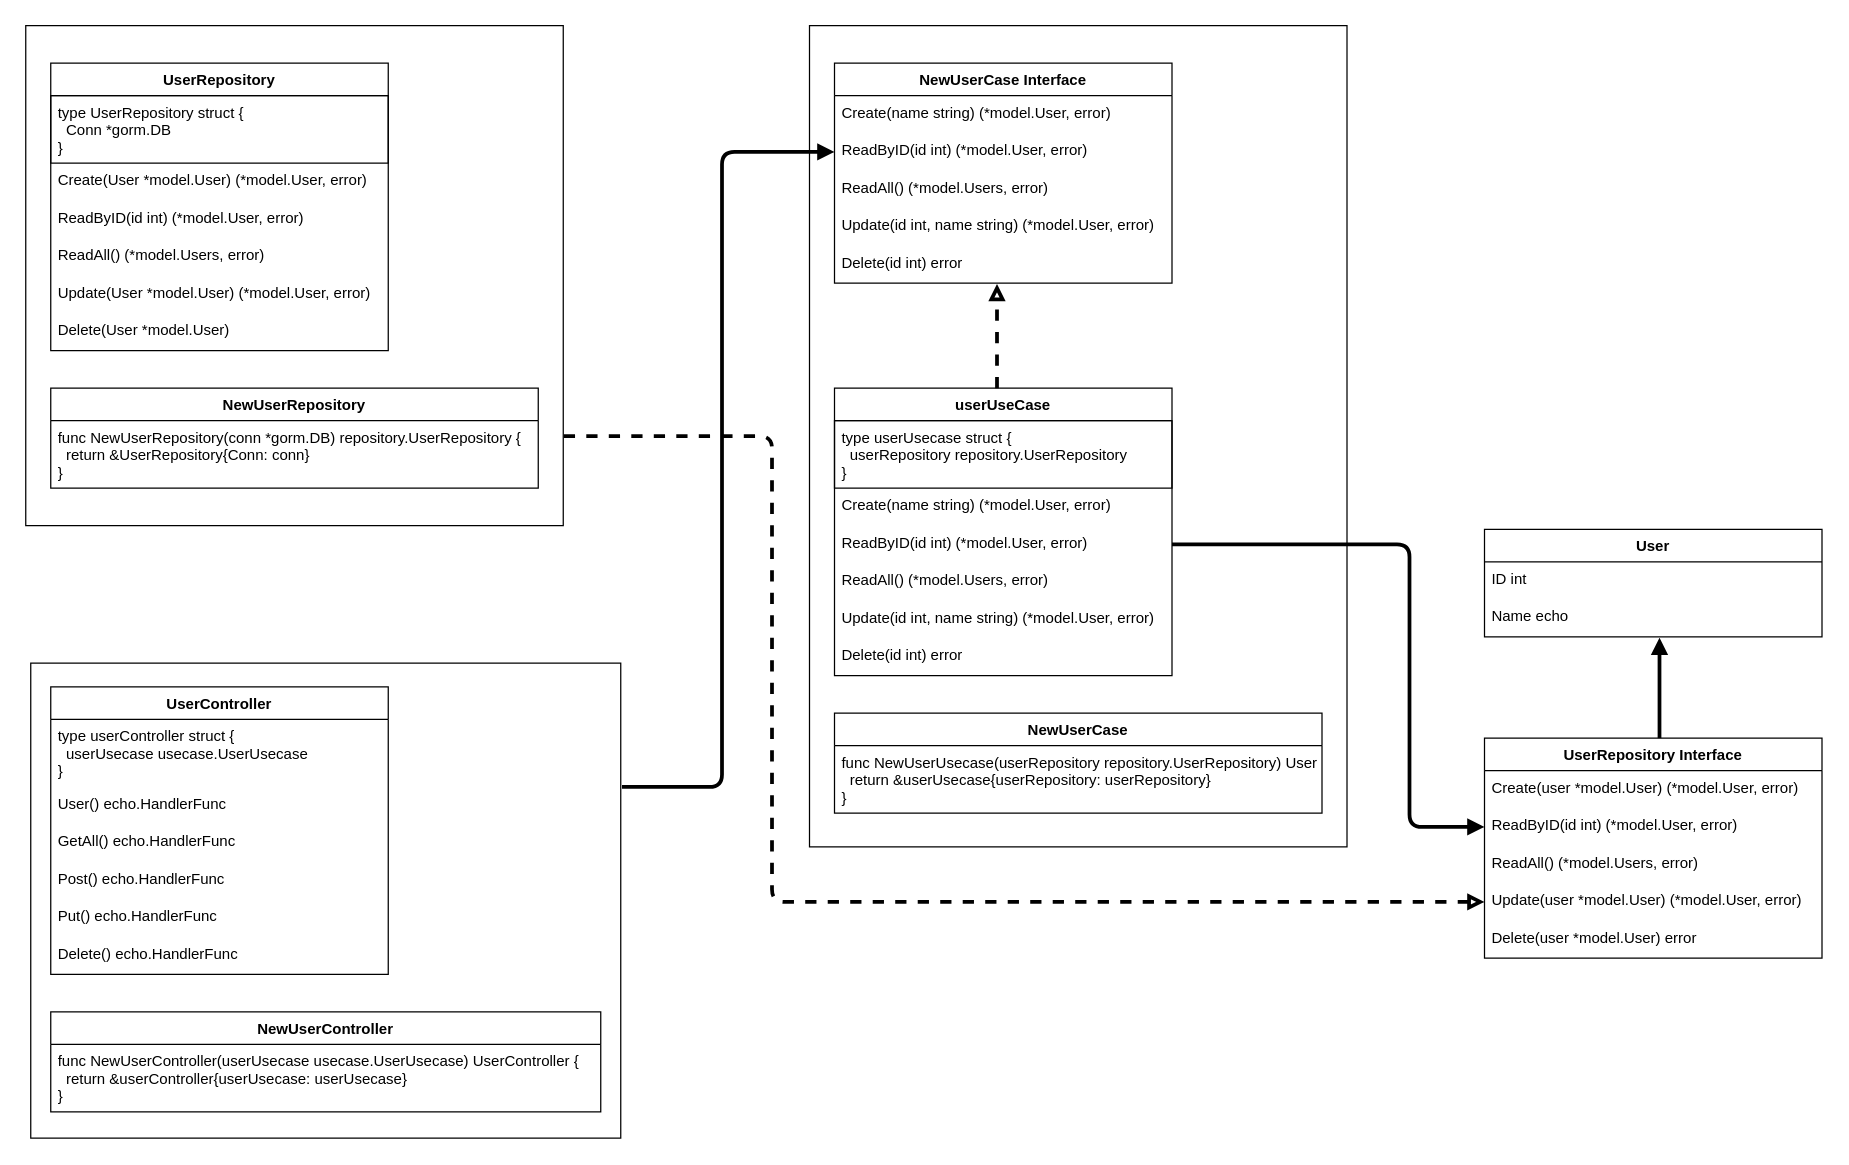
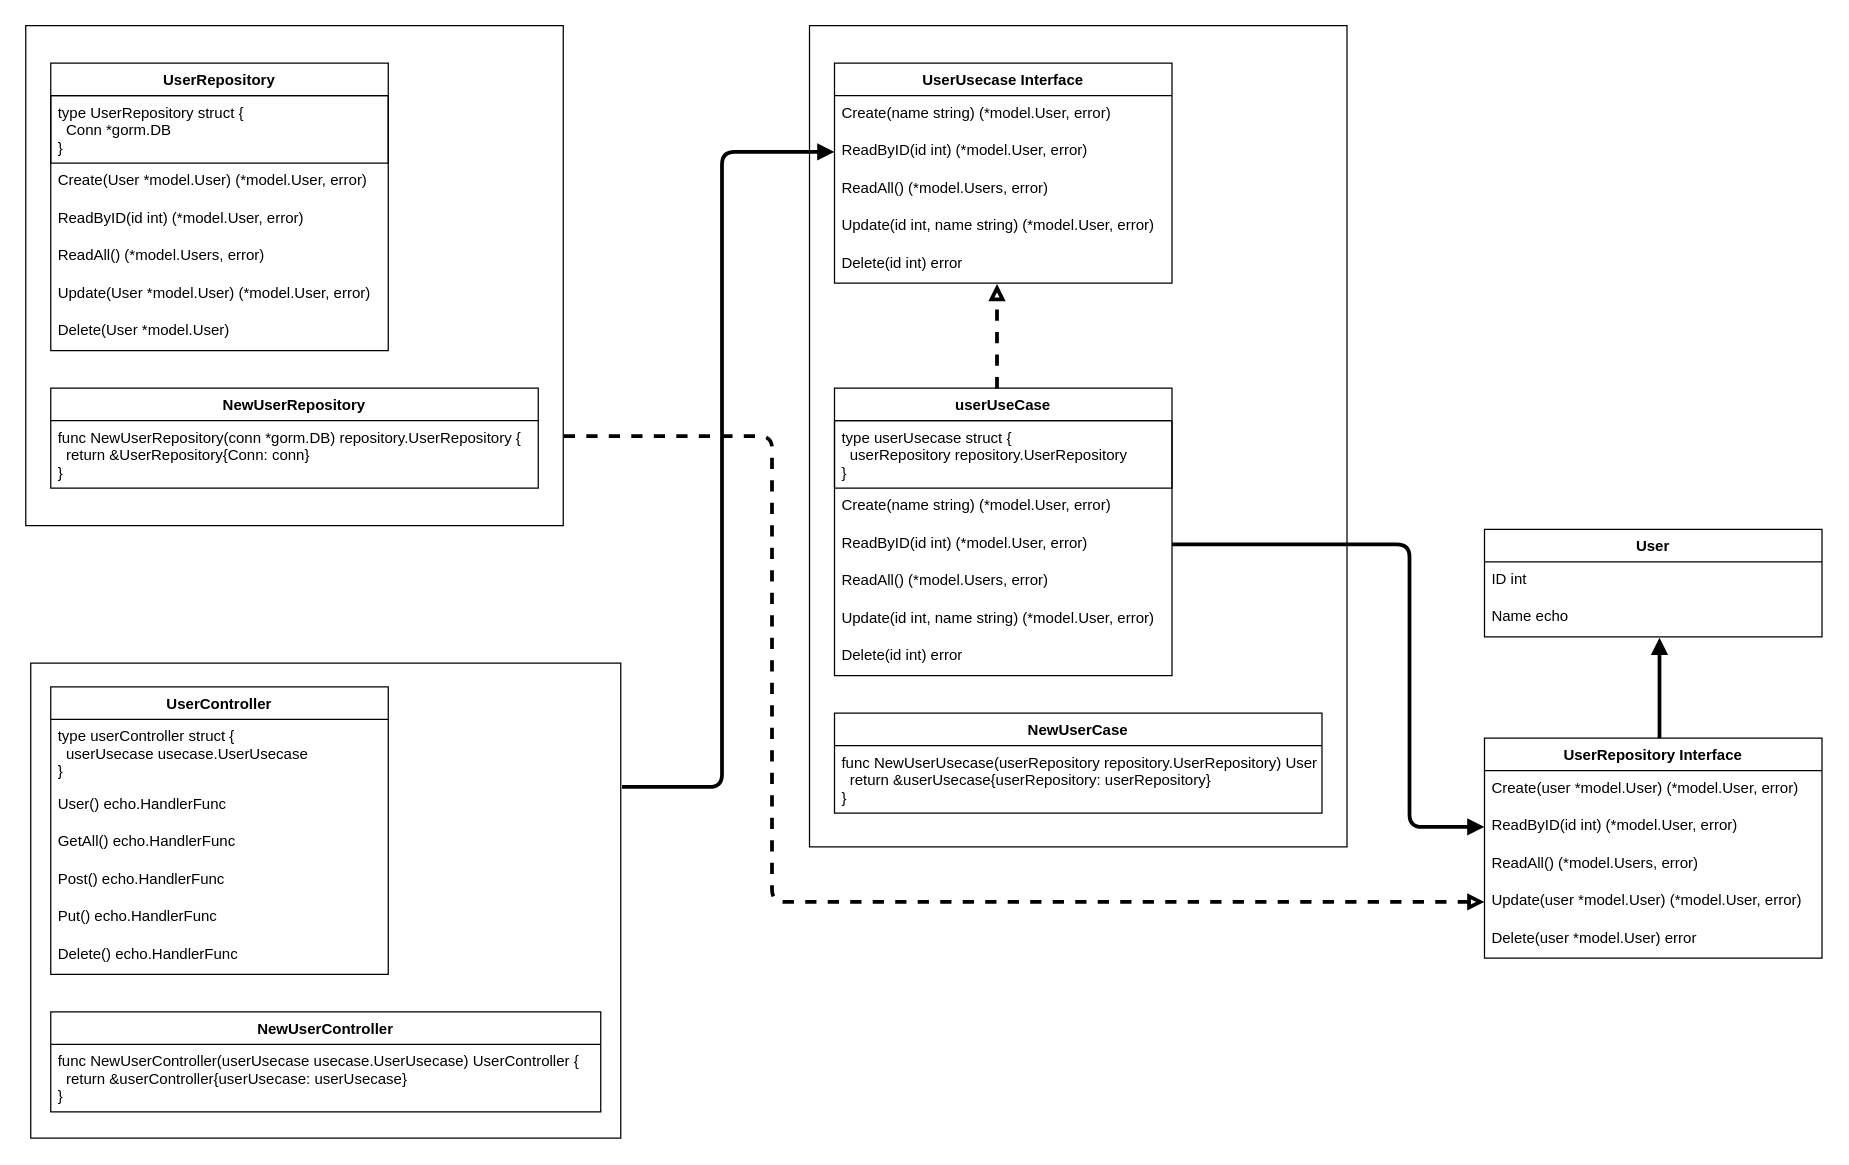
node "NewUserCase Interface": label "NewUserCase Interface" -> "UserUsecase Interface"
